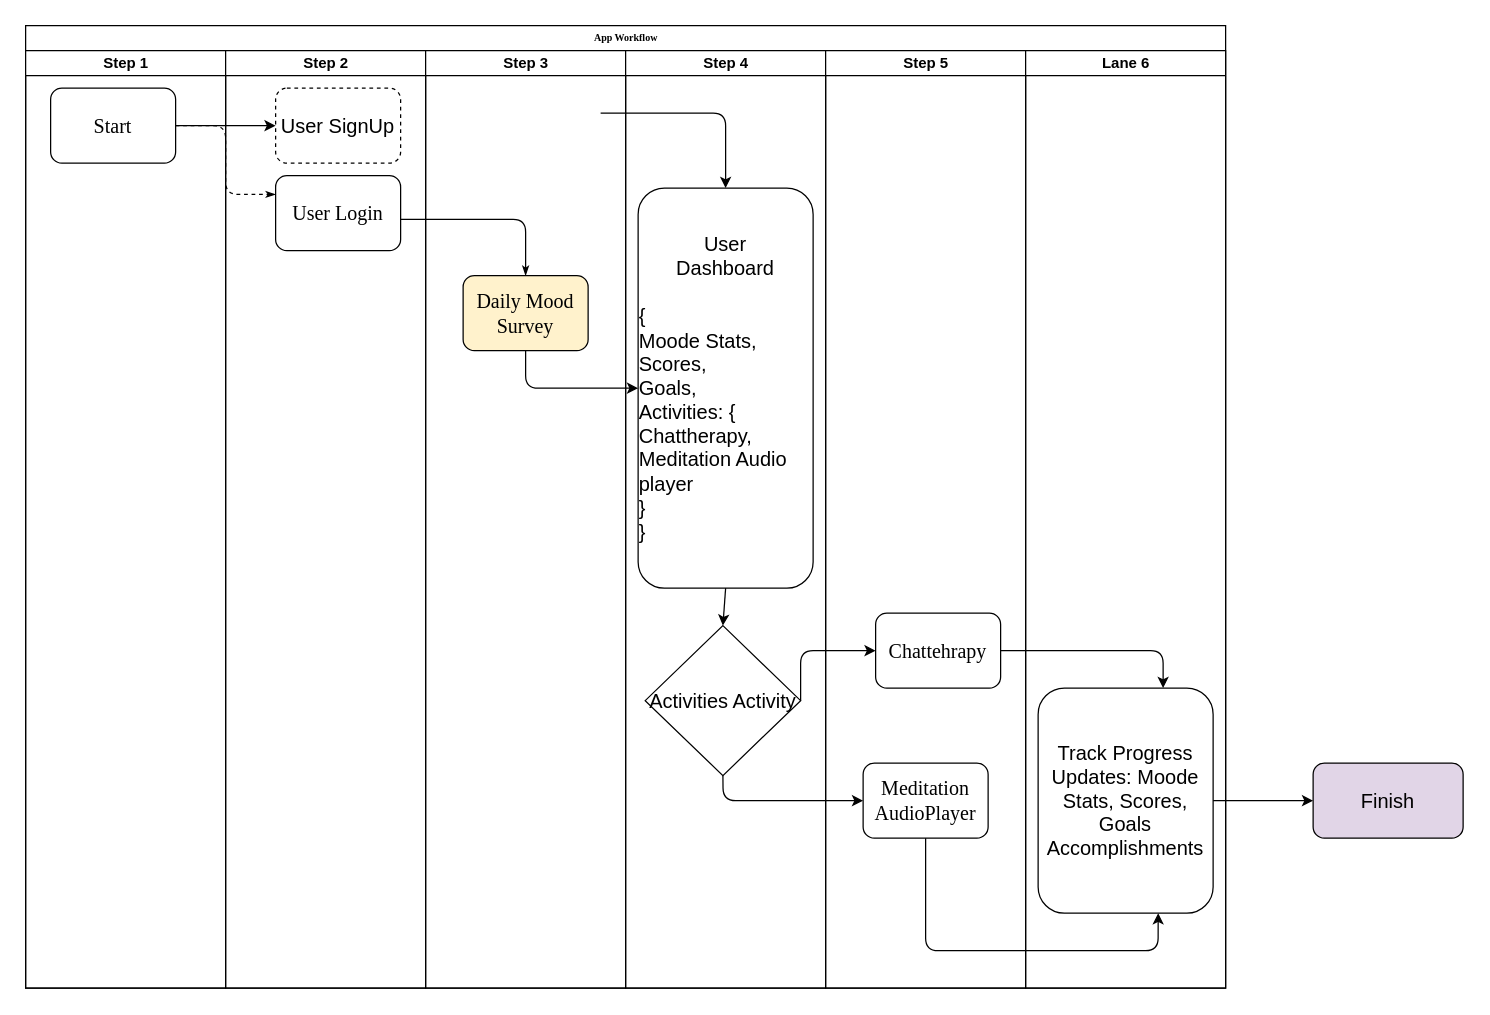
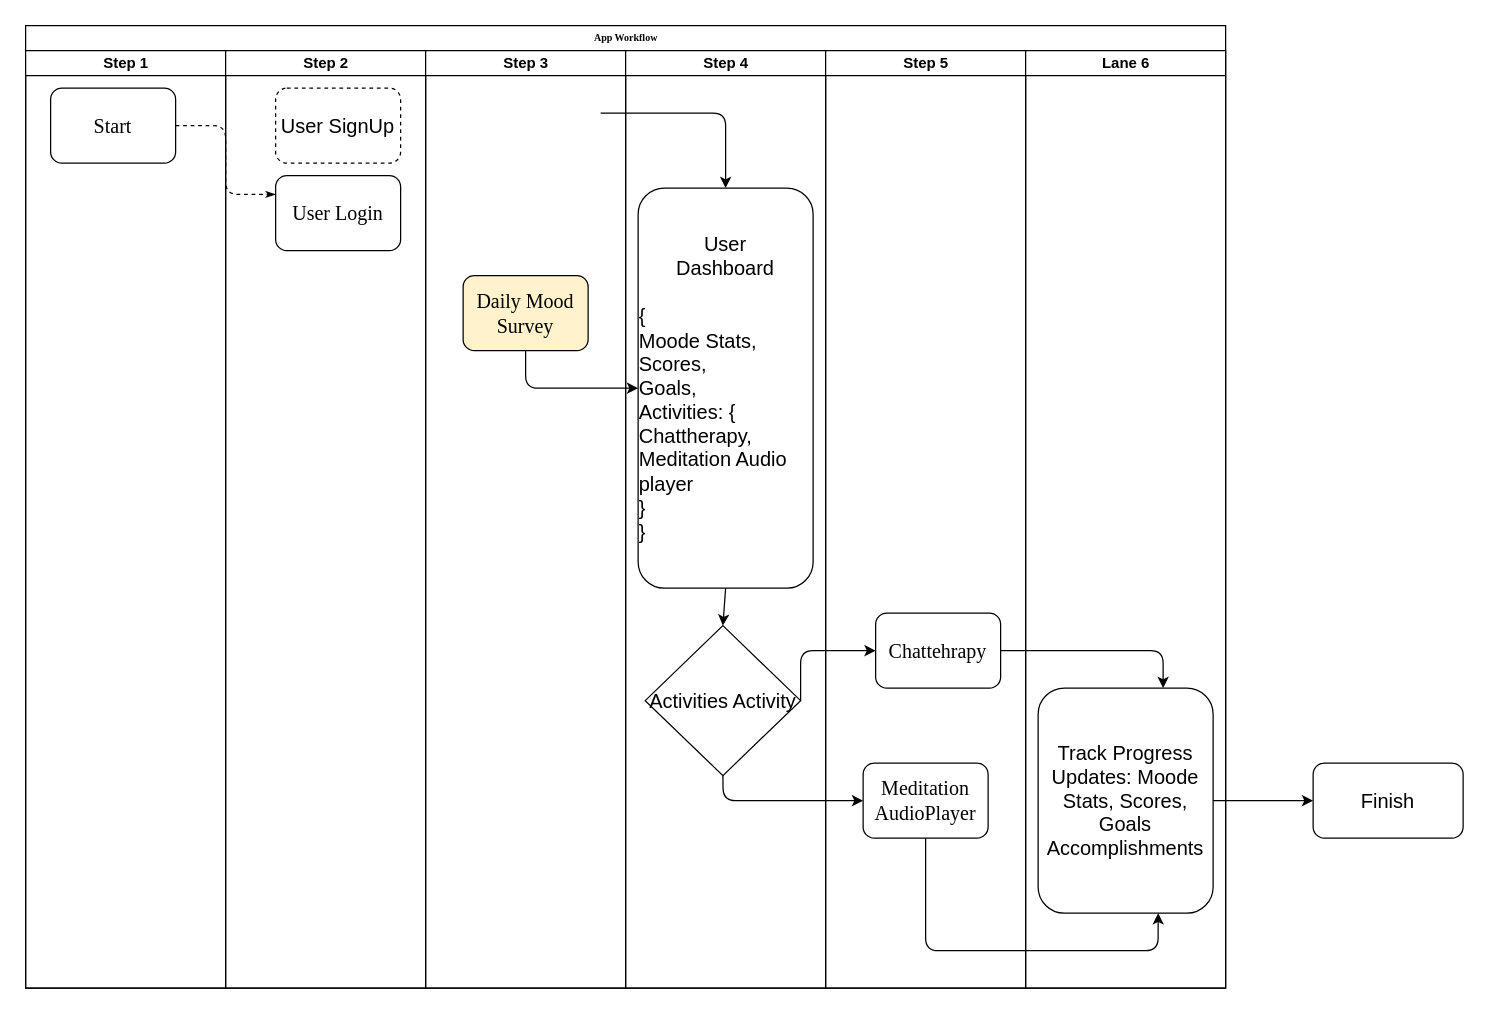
edge "Start" -> "User SignUp": removed
edge "User Login" -> "Daily Mood Survey": removed
node "Finish": fillcolor #e1d5e7 -> #ffffff
